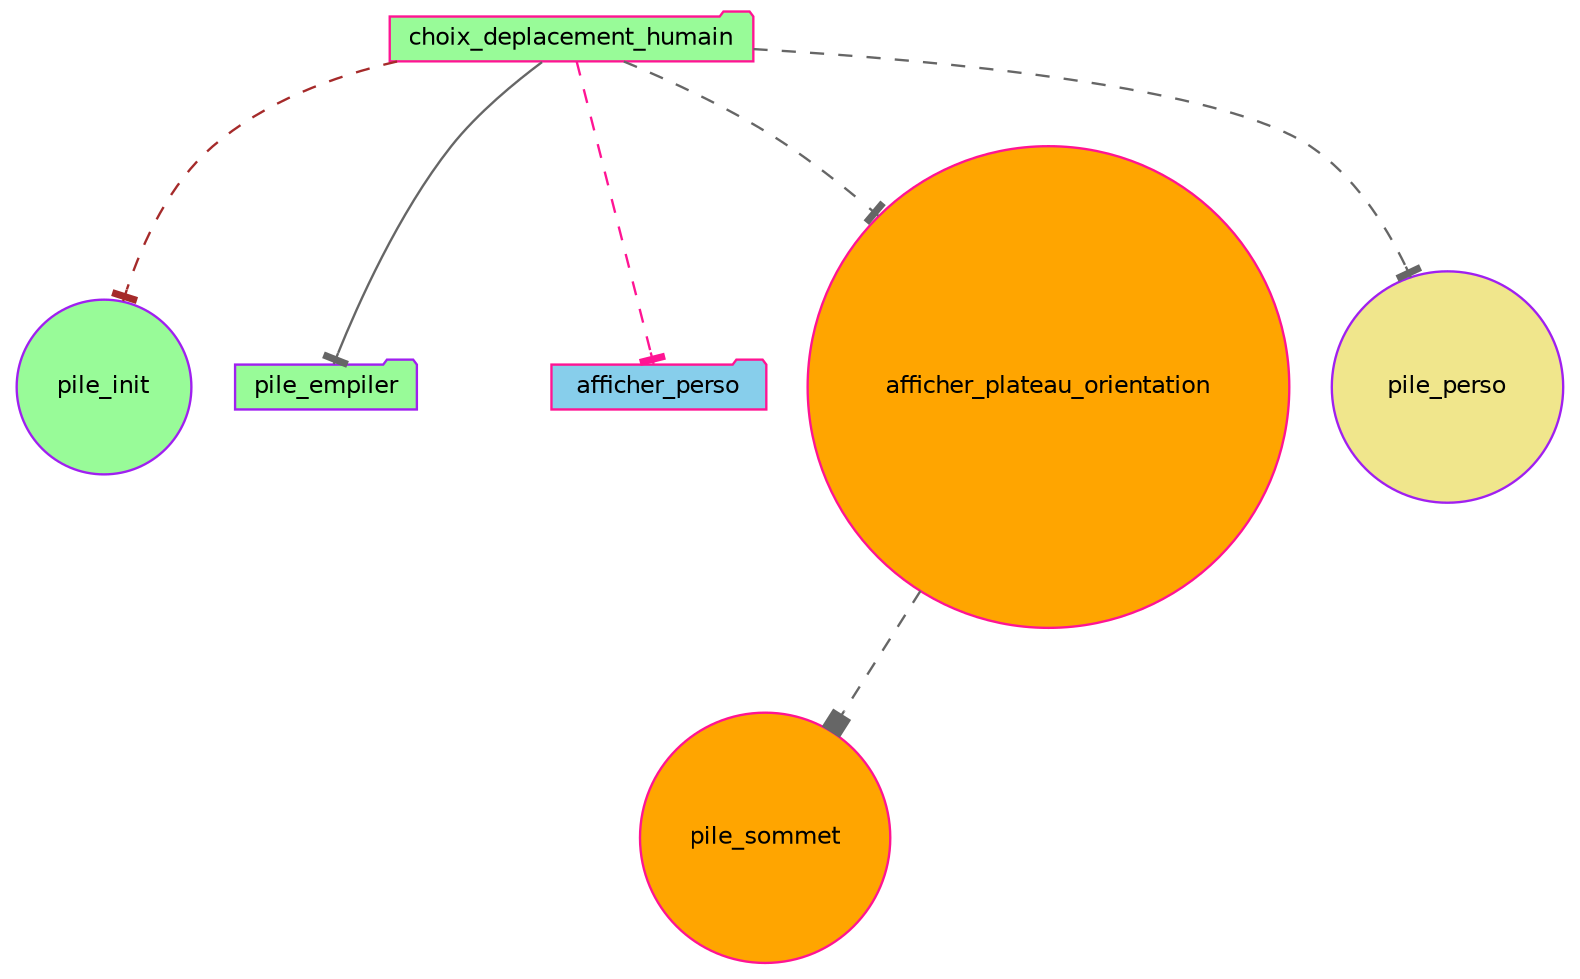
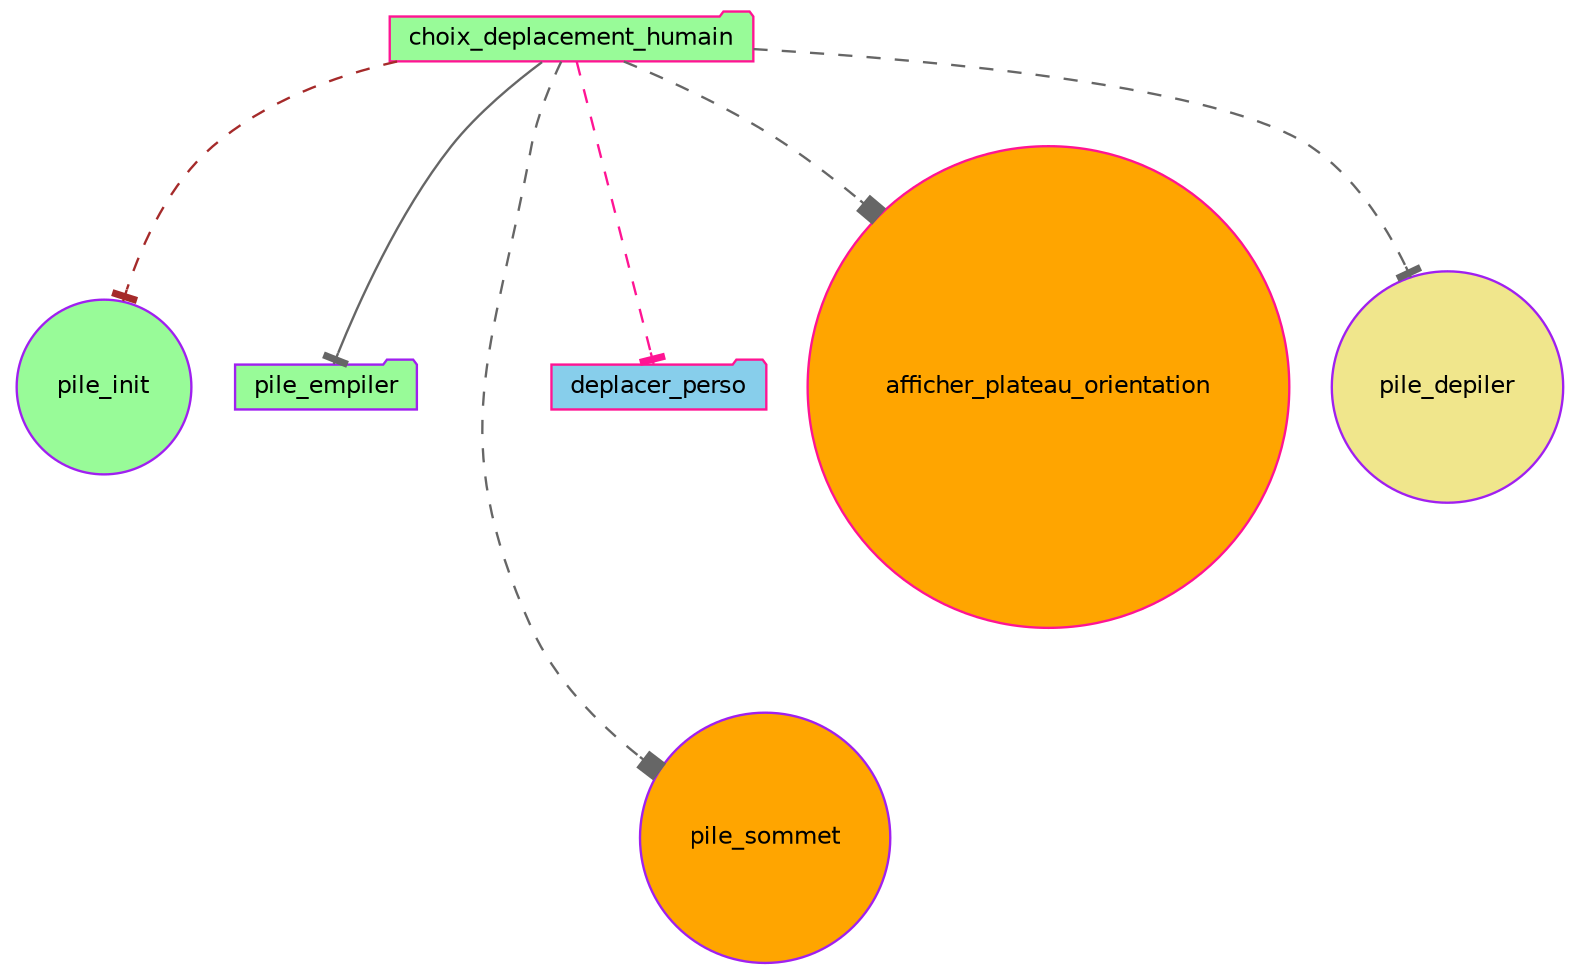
edge "choix_deplacement_humain" -> "afficher_plateau_orientation": arrowhead tee -> box
node "afficher_perso": label "afficher_perso" -> "deplacer_perso"
node "pile_perso": label "pile_perso" -> "pile_depiler"
edge "afficher_plateau_orientation" -> "pile_sommet": now "choix_deplacement_humain" -> "pile_sommet"
node "pile_sommet": color deeppink -> purple
